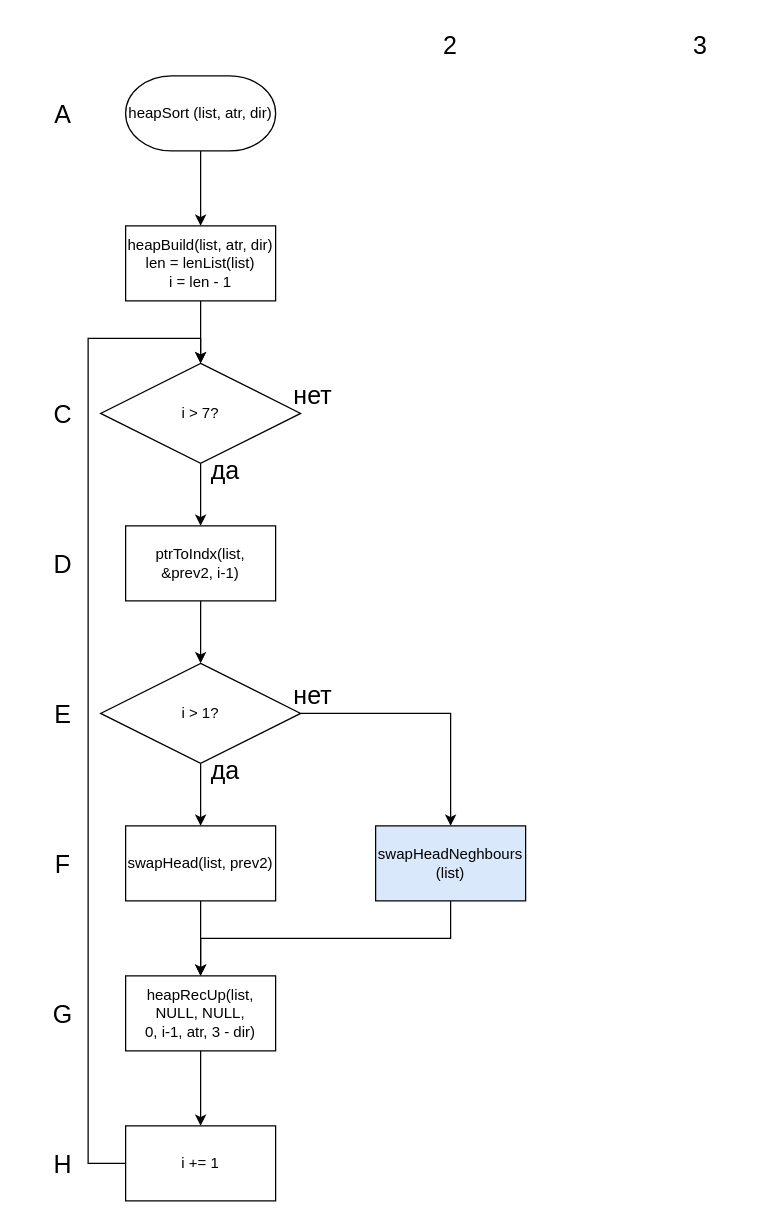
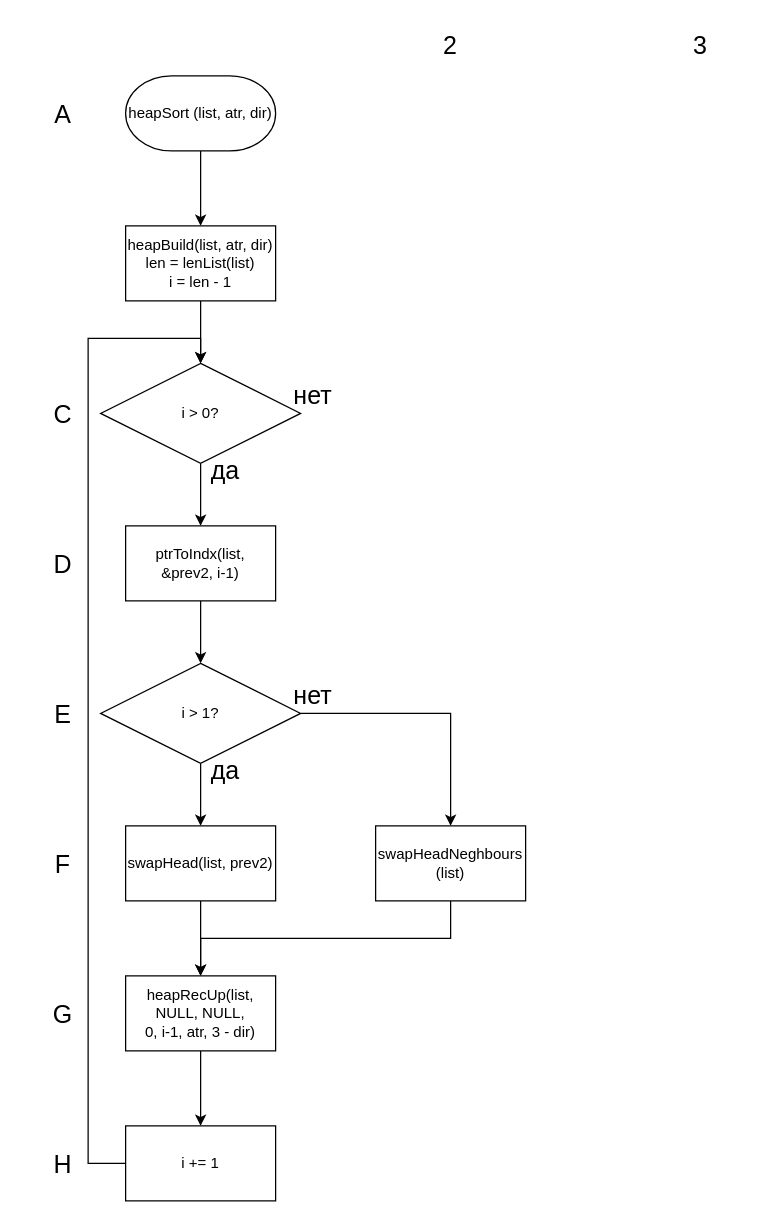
node "i > 7?": label "i > 7?" -> "i > 0?"
node "swapHeadNeghbours (list)": fillcolor #dae8fc -> #ffffff
